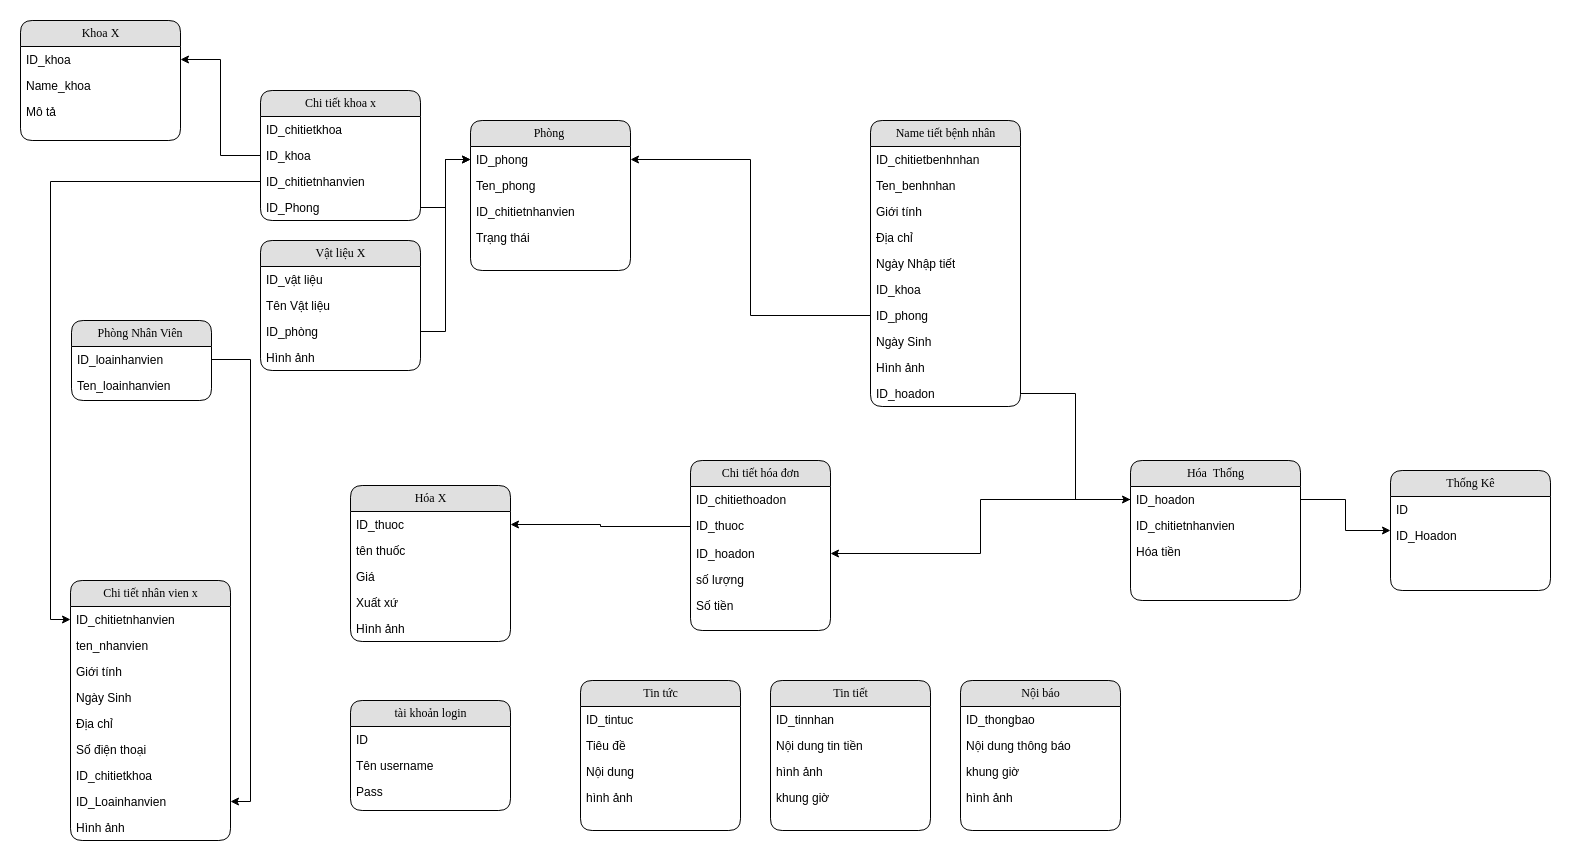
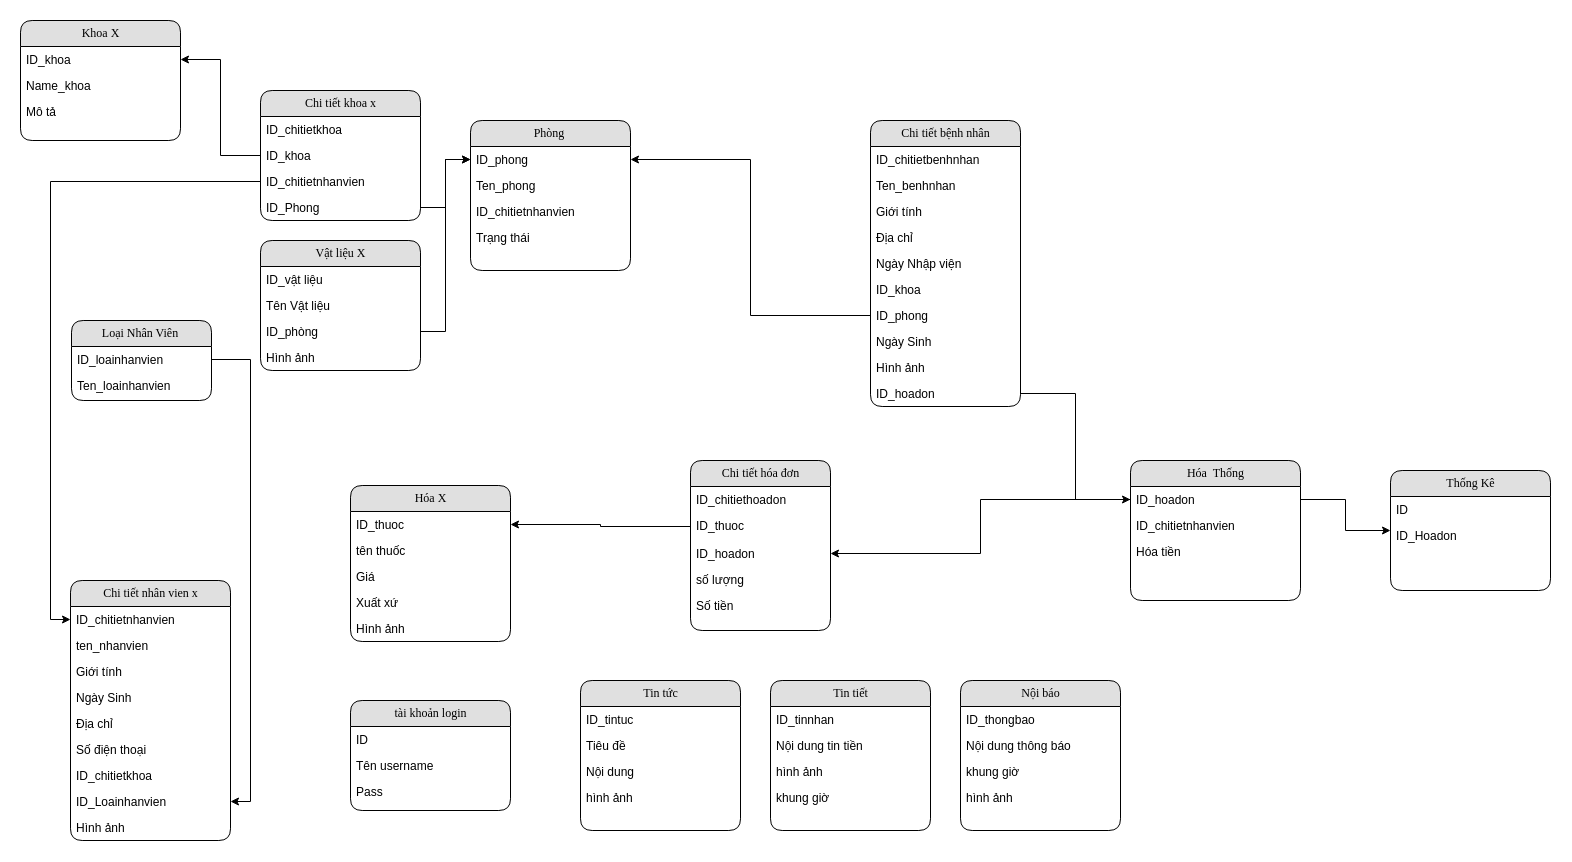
node "Name tiết bệnh nhân": label "Name tiết bệnh nhân" -> "Chi tiết bệnh nhân"
node "Ngày Nhập tiết": label "Ngày Nhập tiết" -> "Ngày Nhập viện"
node "Phòng Nhân Viên": label "Phòng Nhân Viên" -> "Loại Nhân Viên"
